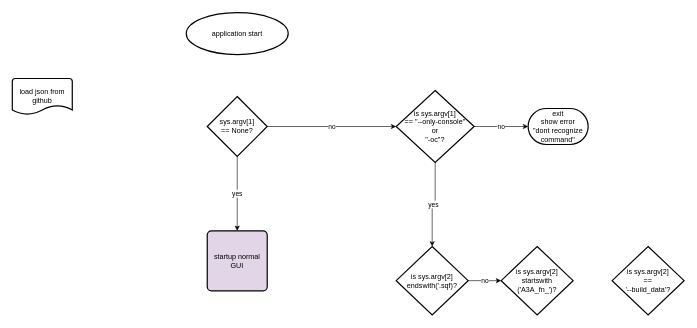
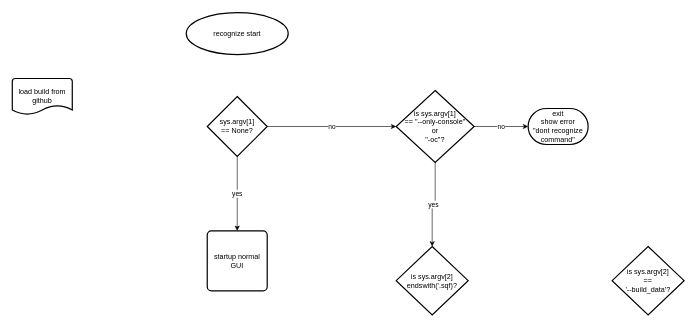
node "application start": label "application start" -> "recognize start"
node "load json from github": label "load json from github" -> "load build from github"
node "startup normal GUI": fillcolor #e1d5e7 -> #ffffff
edge "is sys.argv[2] endswith('.sqf)?" -> "is sys.argv[2] startswith ('A3A_fn_')?": removed, label "no"
node "is sys.argv[2] startswith ('A3A_fn_')?": removed
